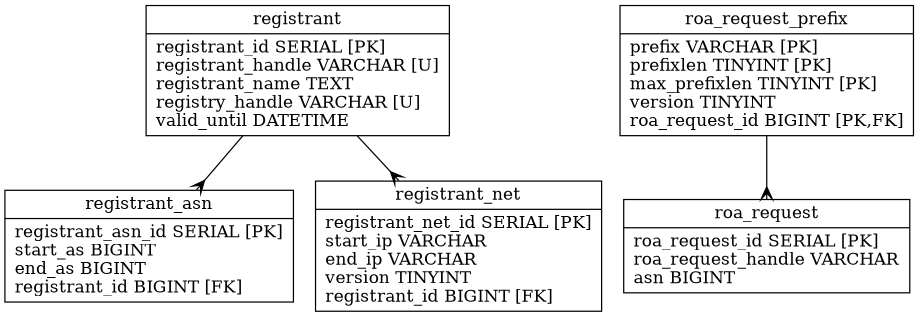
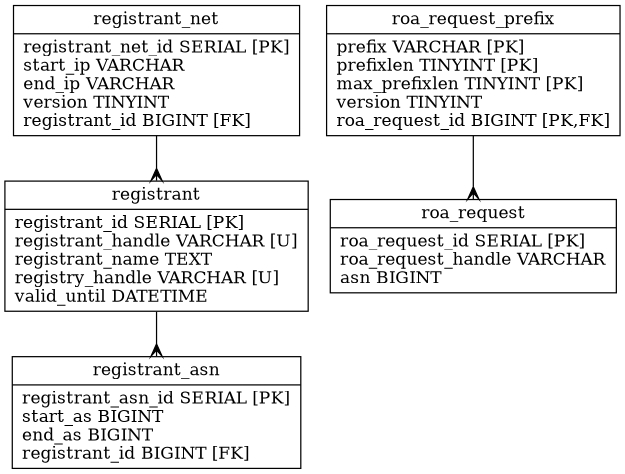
edge "registrant" -> "registrant_net": reversed
